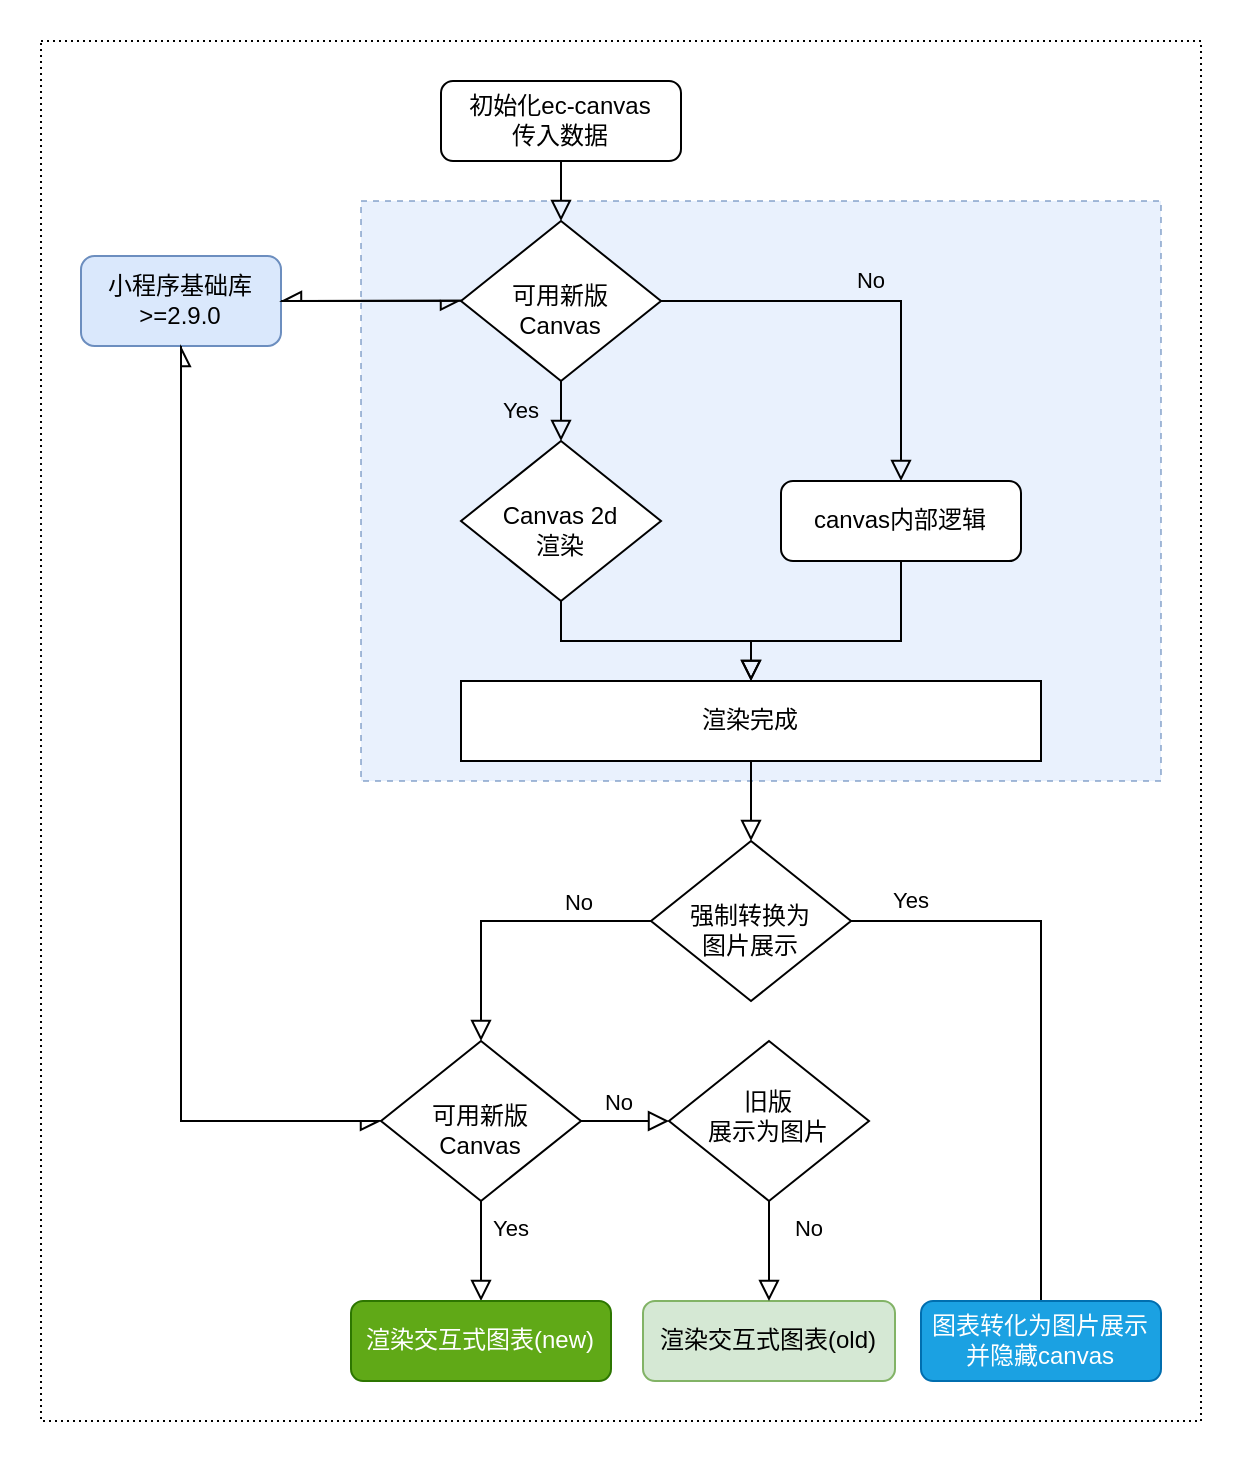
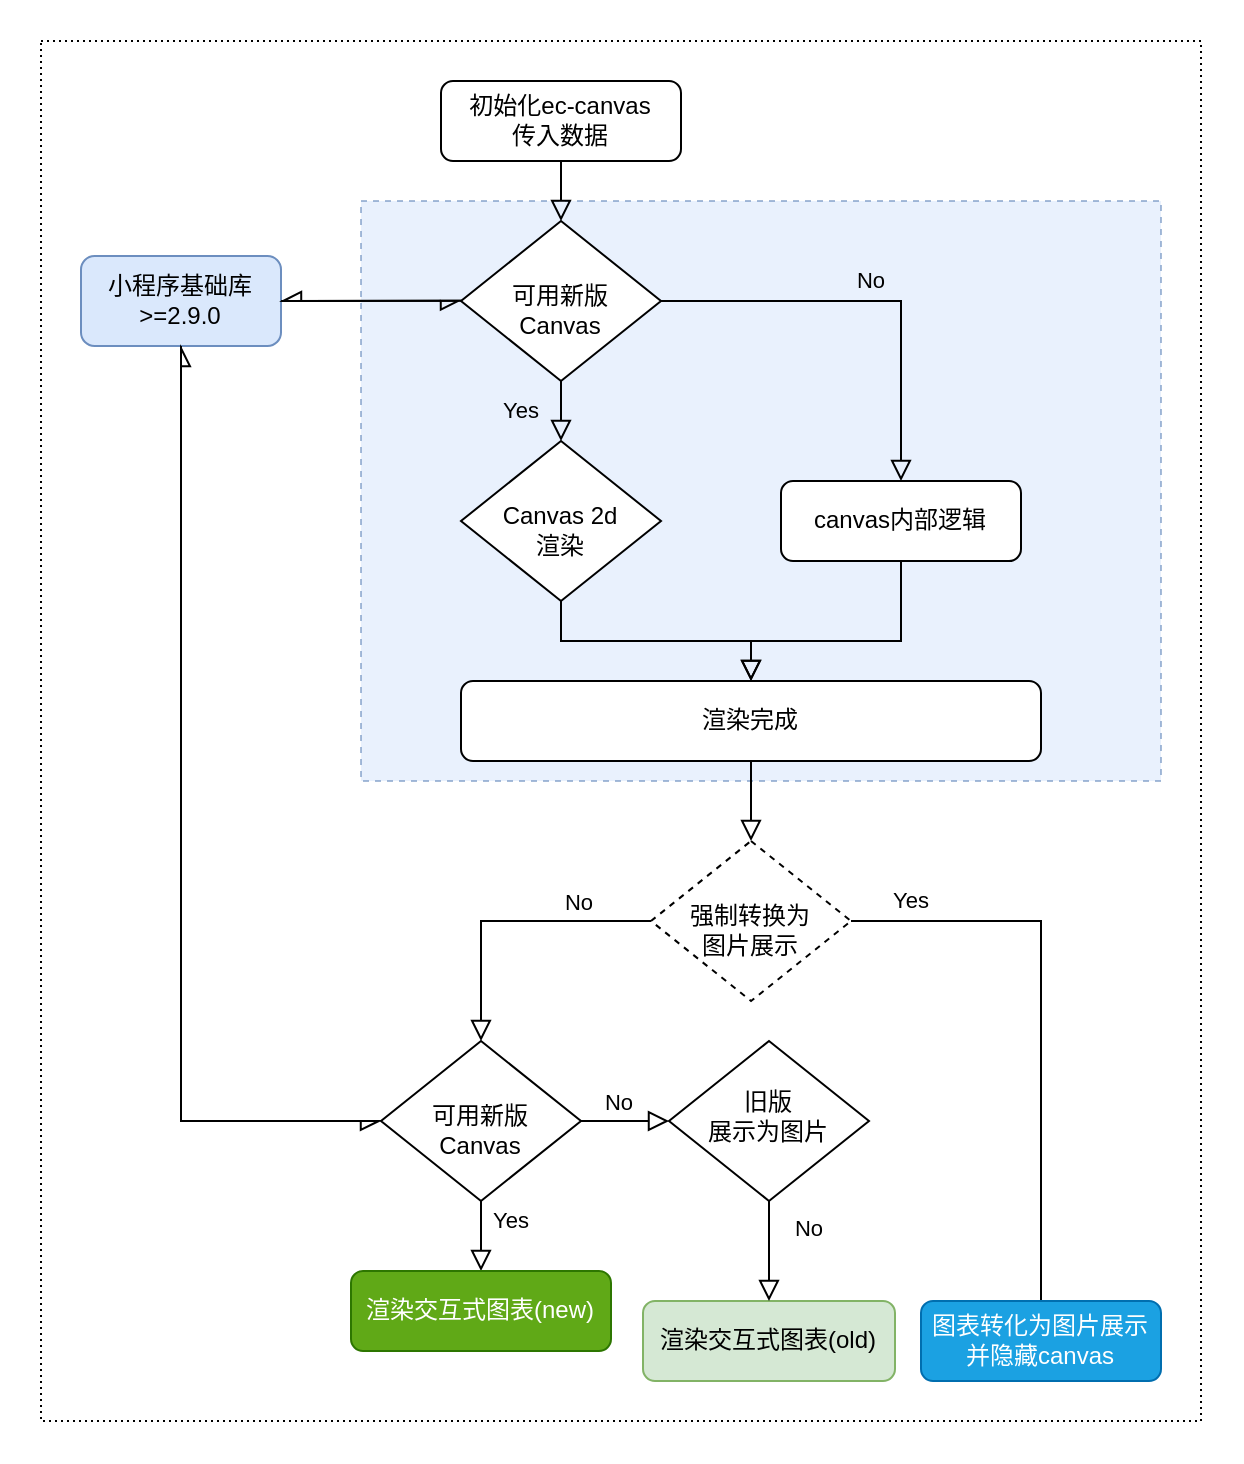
node "渲染完成": shape rectangle -> rounded rectangle
node "强制转换为 图片展示": style solid -> dashed
node "渲染交互式图表(new)": moved (481, 1341) -> (481, 1311)
